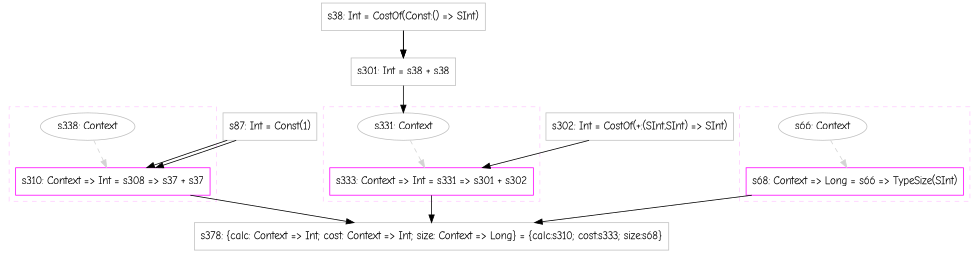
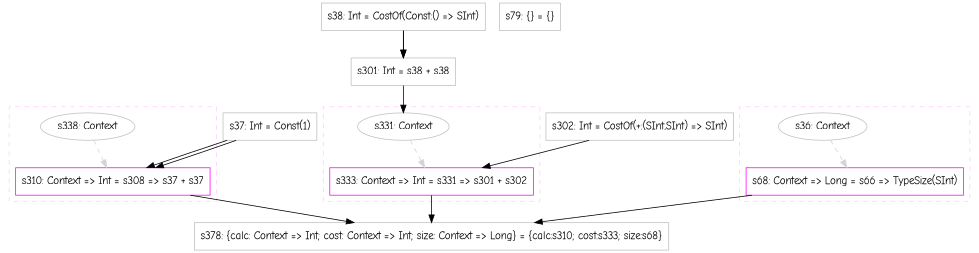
node "s79: {} = {}": added
node "s87: Int = Const(1)": label "s87: Int = Const(1)" -> "s37: Int = Const(1)"
node "s66: Context": label "s66: Context" -> "s36: Context"
